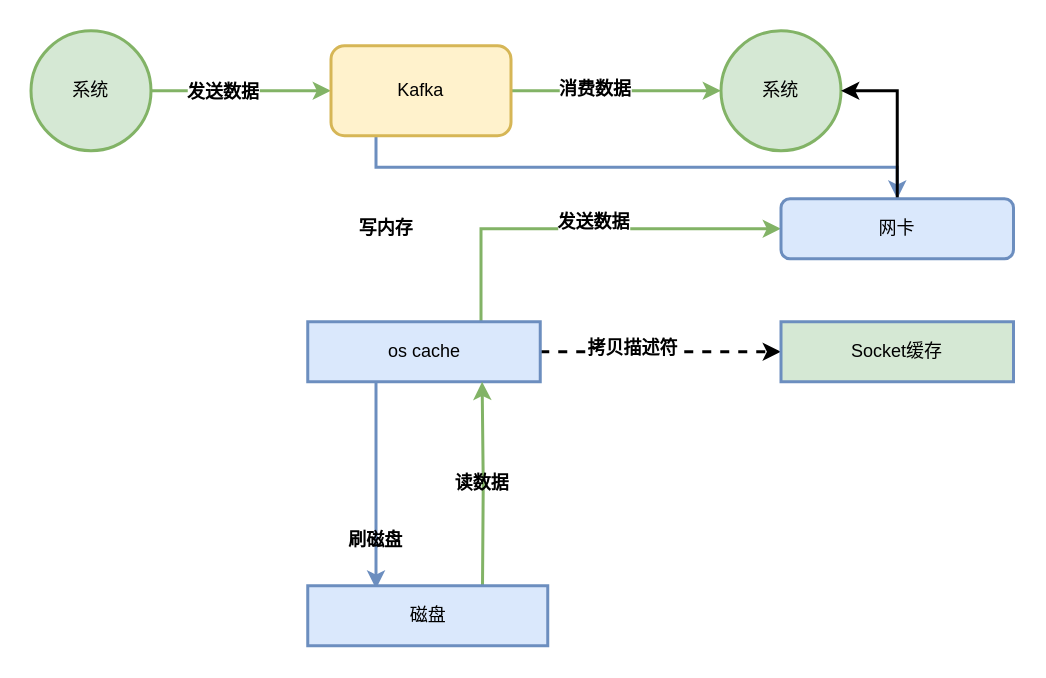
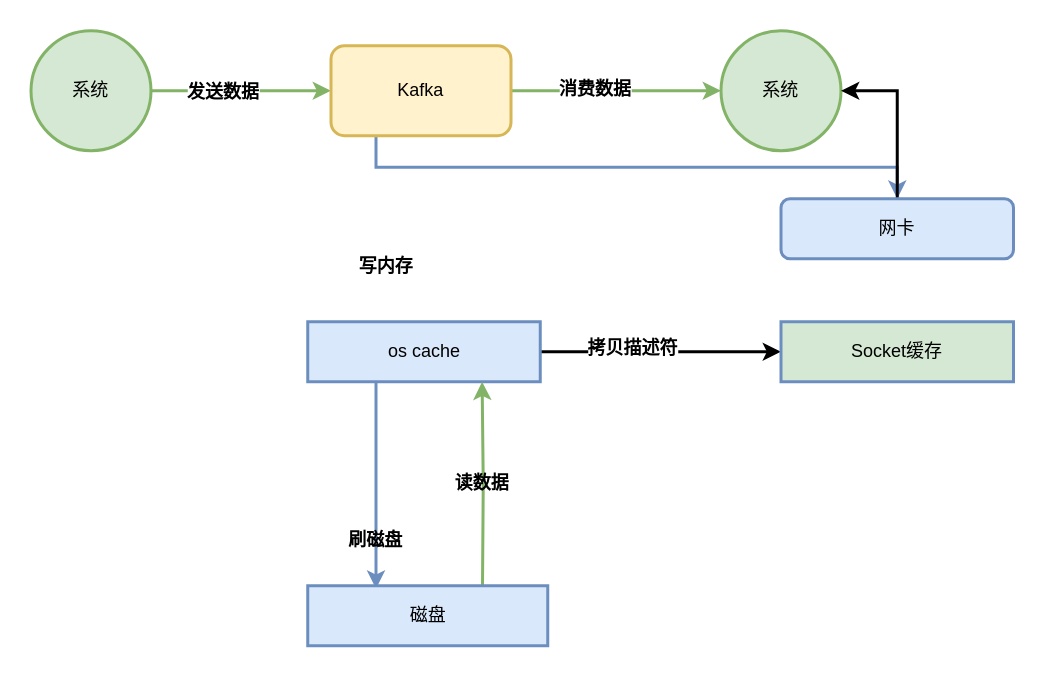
node "写内存": moved (394, 229) -> (394, 266)
edge "os cache" -> "网卡": removed, label "发送数据"
edge "os cache" -> "Socket缓存": style dashed -> solid
